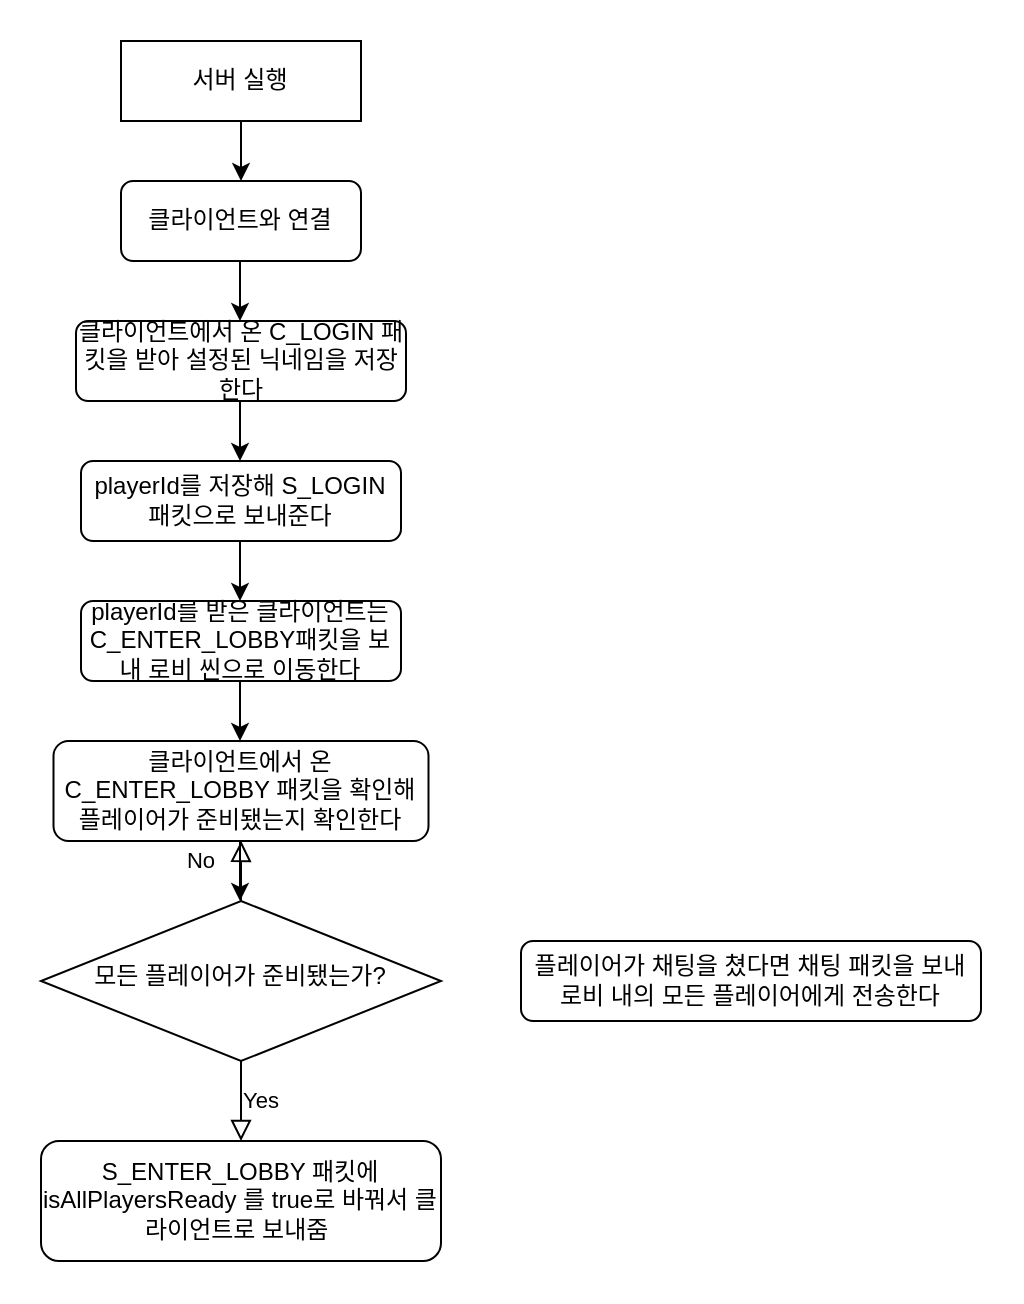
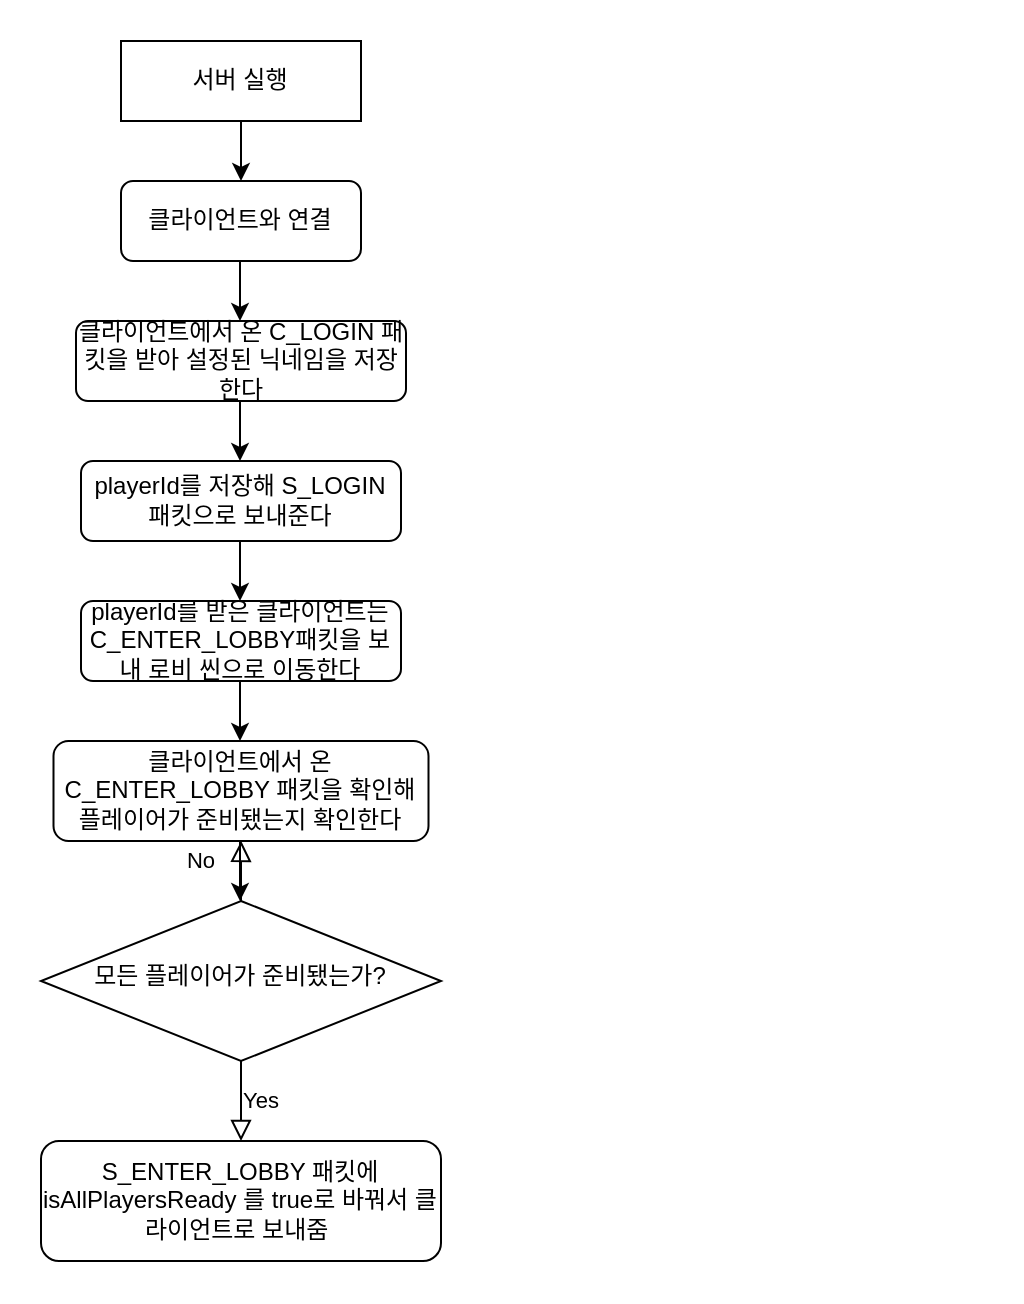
node "플레이어가 채팅을 쳤다면 채팅 패킷을 보내 로비 내의 모든 플레이어에게 전송한다": removed
